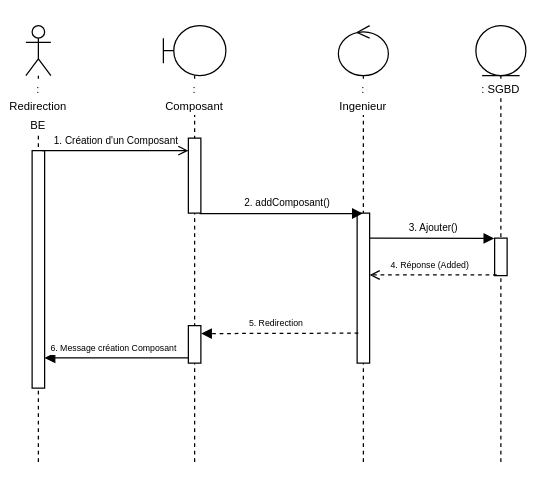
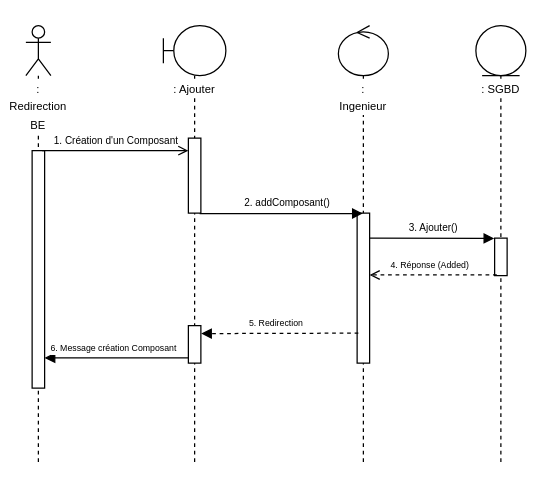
node ": Composant": label ": Composant" -> ": Ajouter"
